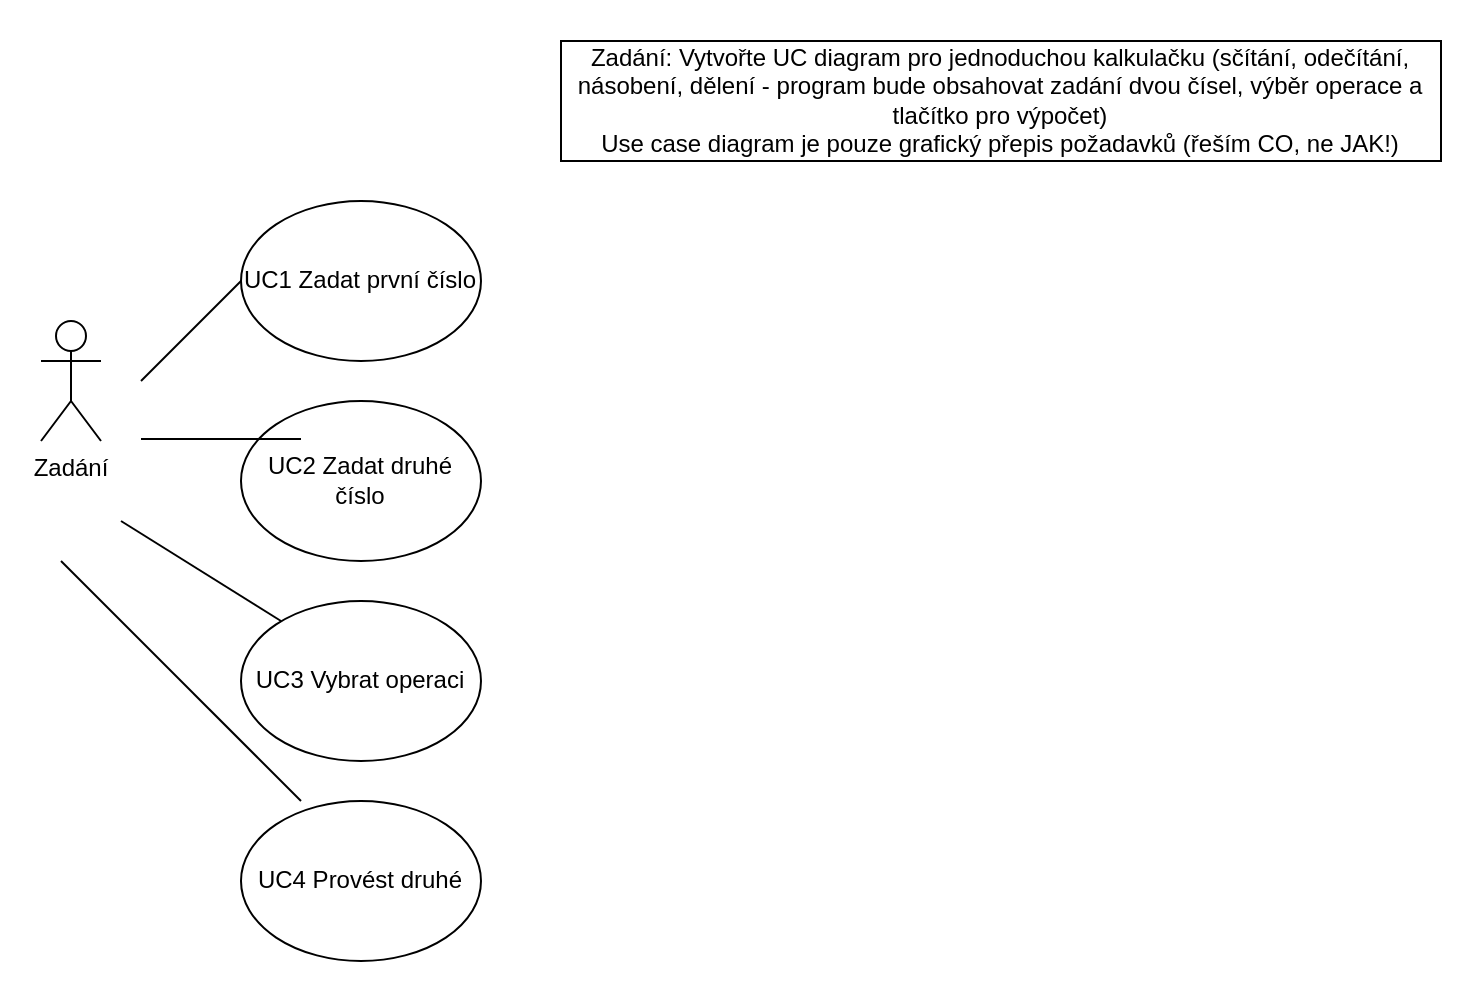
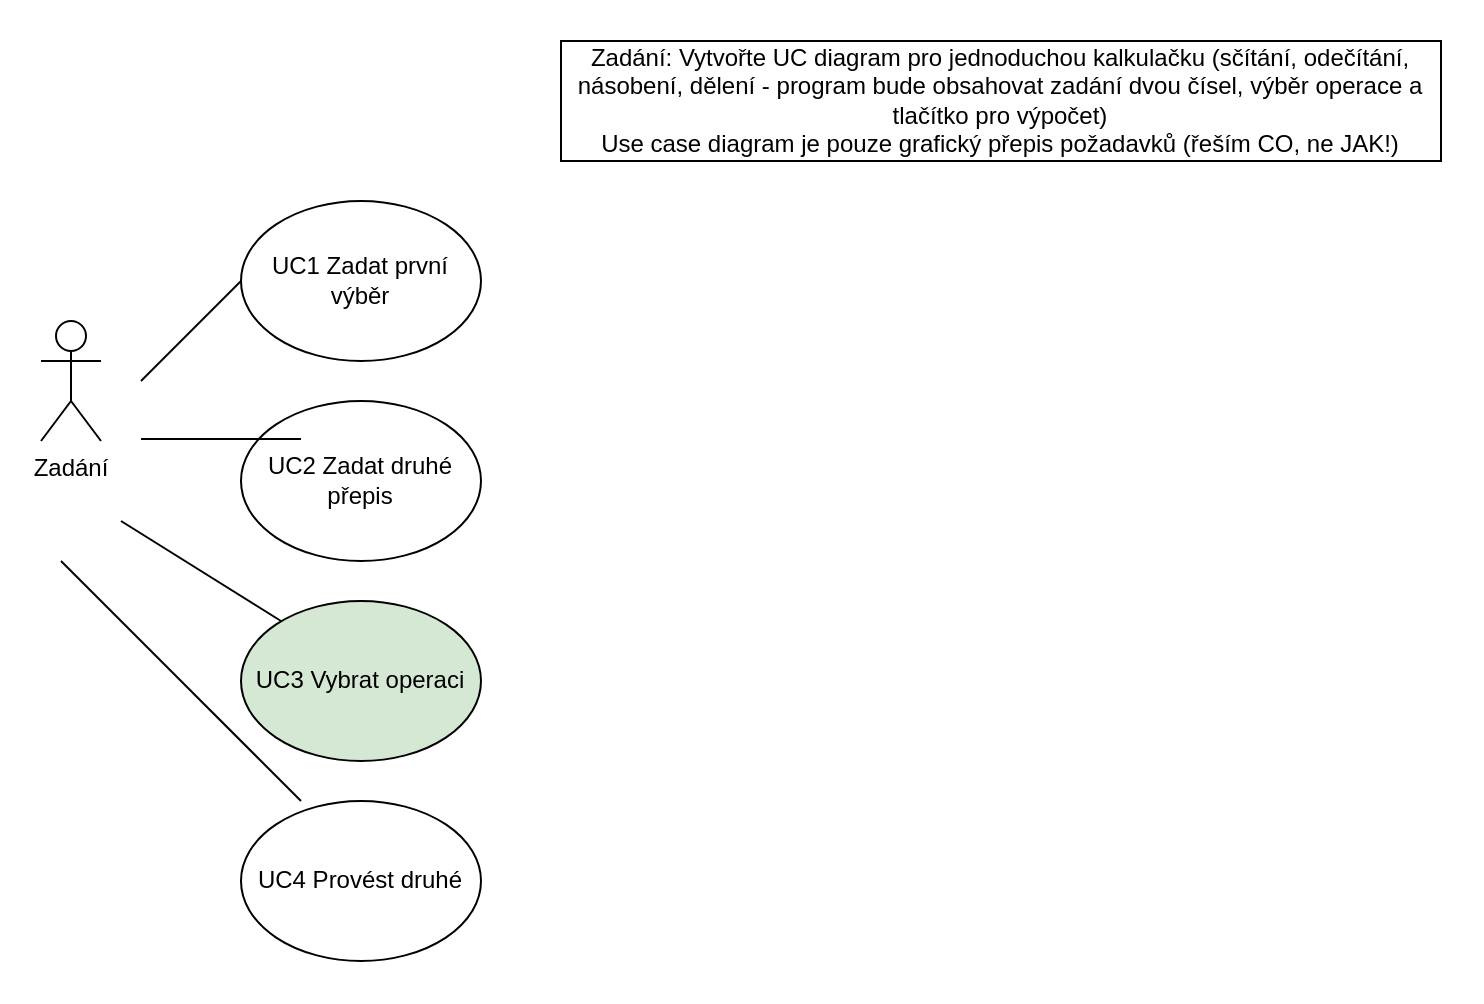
node "UC1 Zadat první číslo": label "UC1 Zadat první číslo" -> "UC1 Zadat první výběr"
node "UC2 Zadat druhé číslo": label "UC2 Zadat druhé číslo" -> "UC2 Zadat druhé přepis"
node "UC3 Vybrat operaci": fillcolor #ffffff -> #d5e8d4
